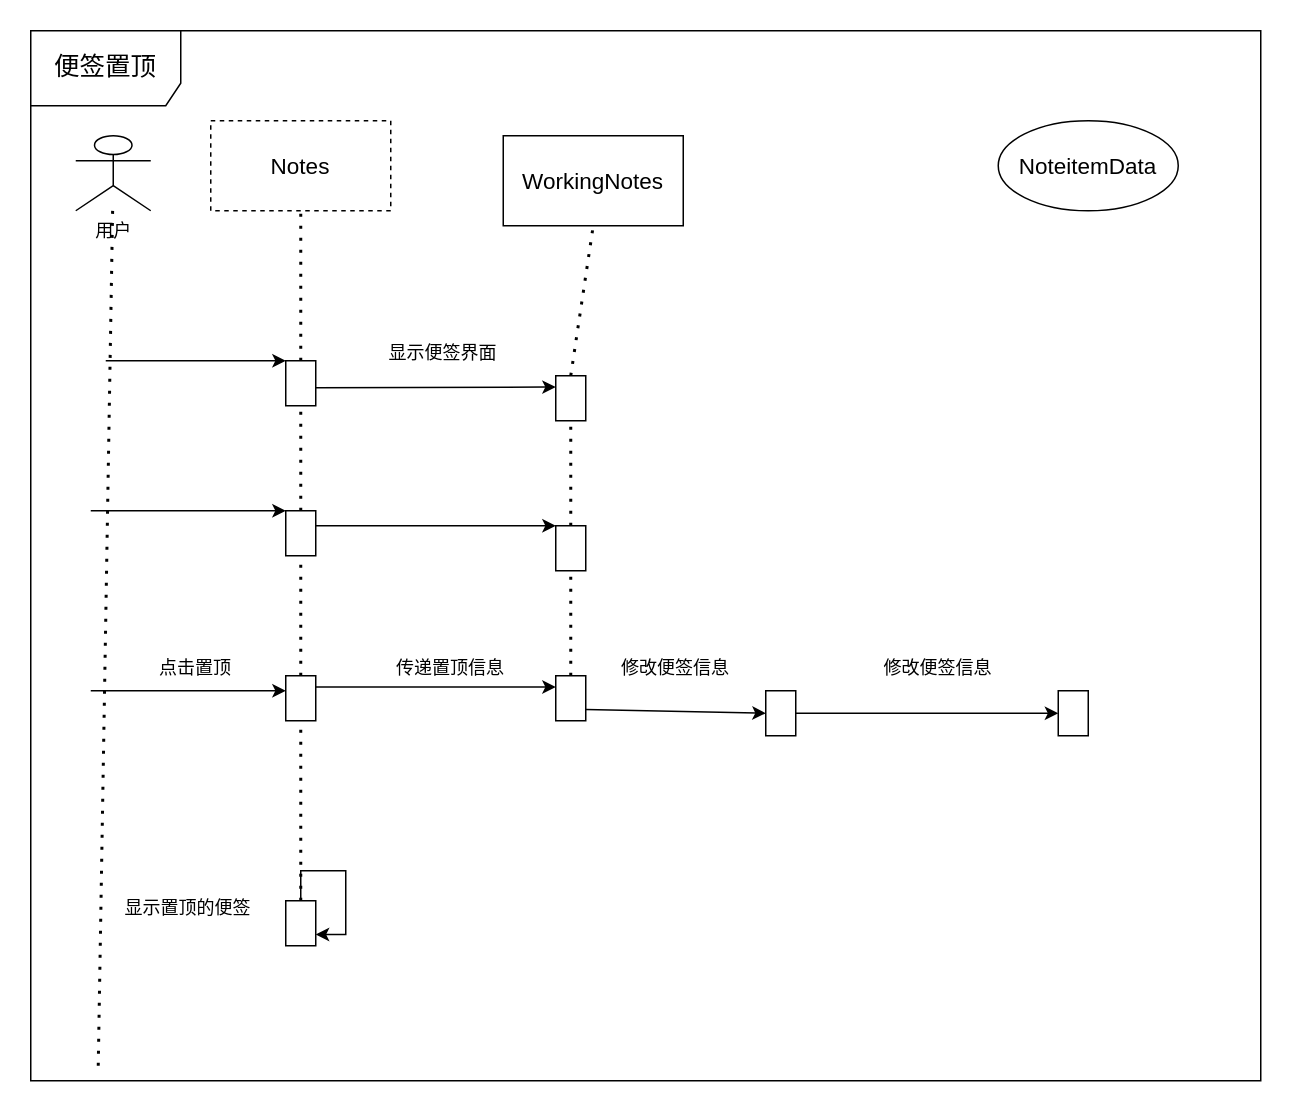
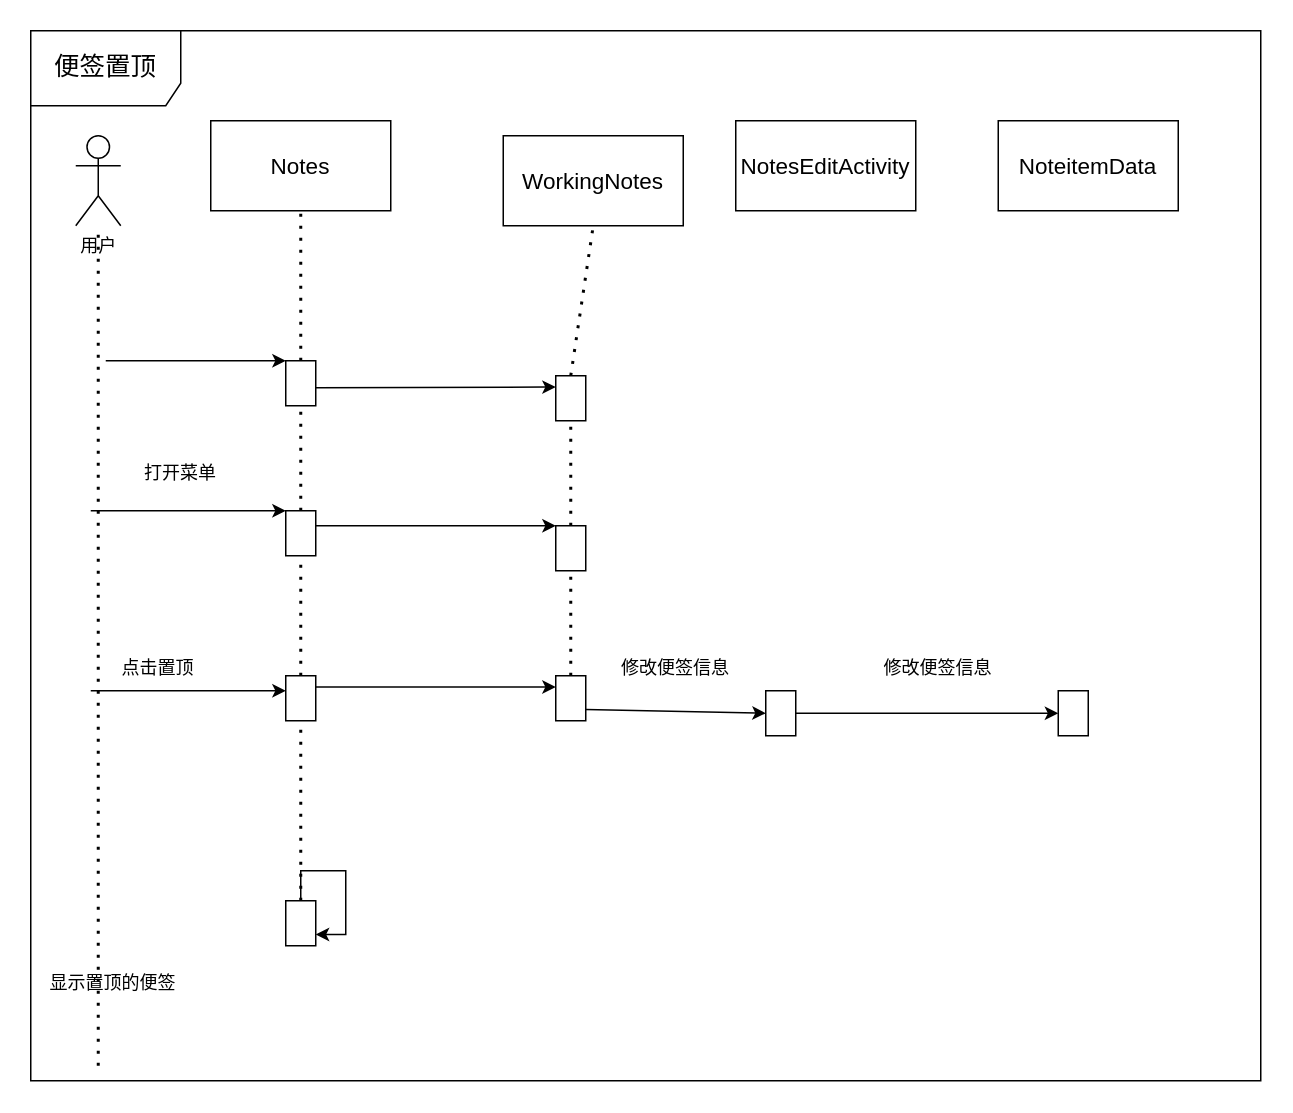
node "Notes": style dashed -> solid
node "NotesEditActivity": added
node "NoteitemData": shape ellipse -> rectangle
node "用户": size 75x75 -> 45x90
node "显示便签界面": removed
node "打开菜单": added
node "点击置顶": moved (196, 668) -> (158, 668)
node "传递置顶信息": removed
node "显示置顶的便签": moved (188, 908) -> (113, 983)
